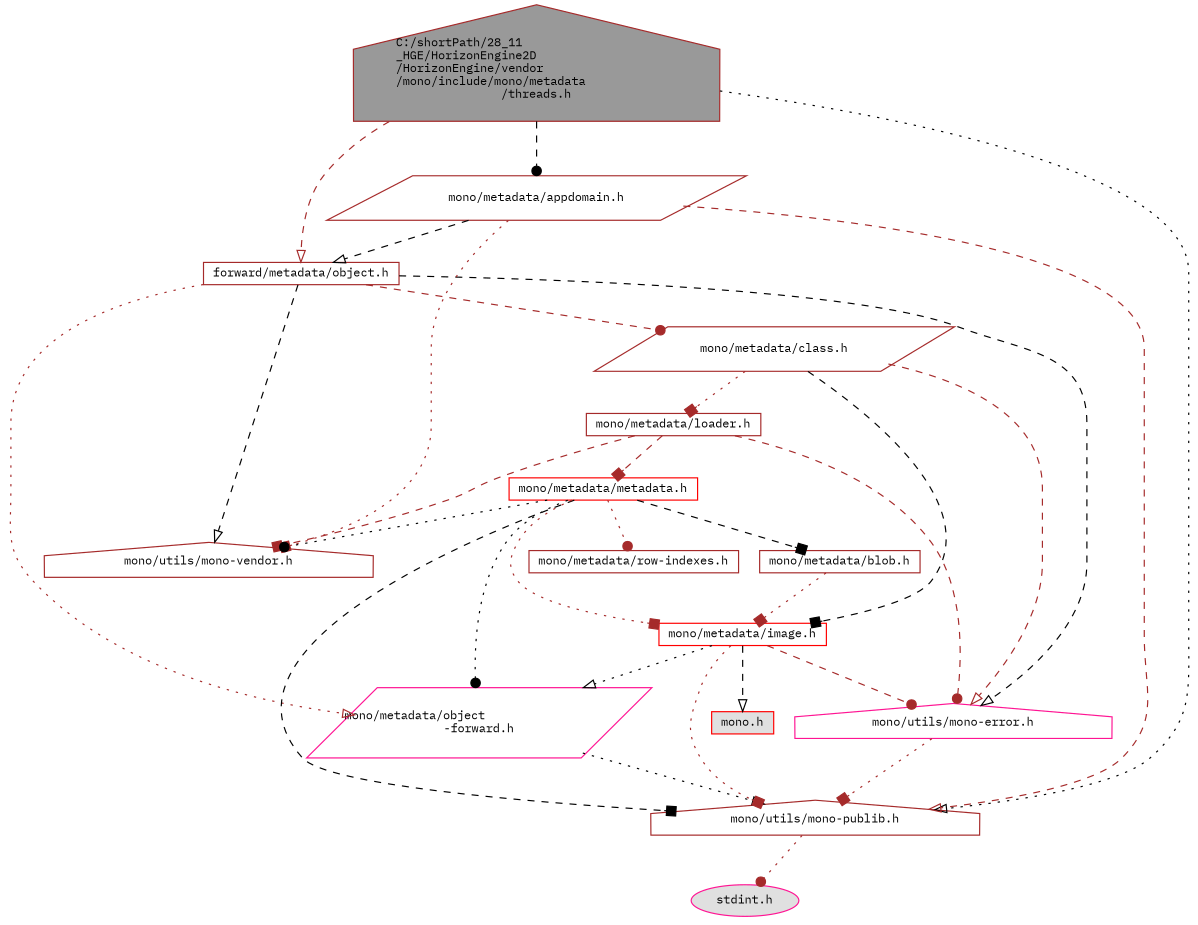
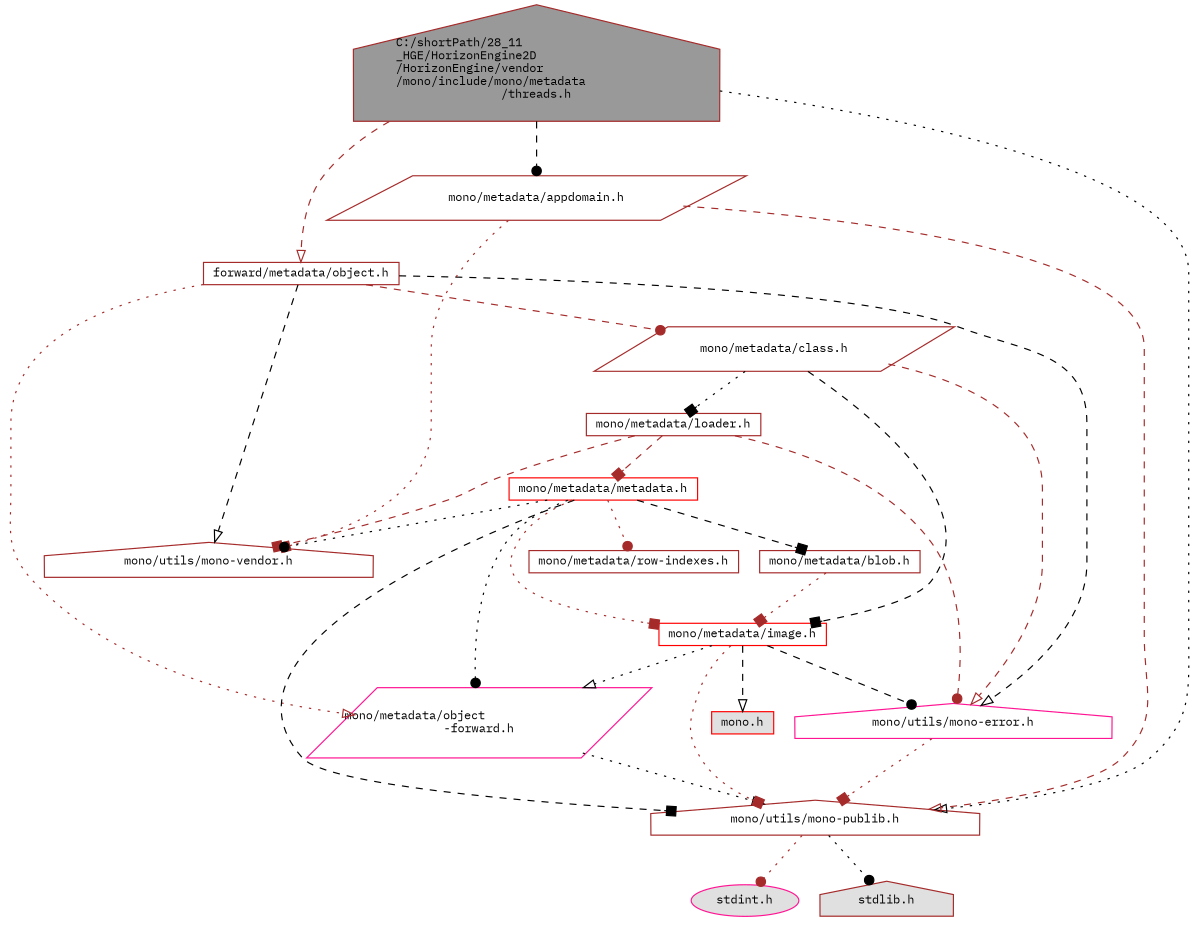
edge "mono/metadata/appdomain.h" -> "forward/metadata/object.h": removed
edge "mono/metadata/class.h" -> "mono/metadata/loader.h": color brown -> black
edge "mono/metadata/image.h" -> "mono/utils/mono-error.h": color brown -> black
node "stdlib.h": added
